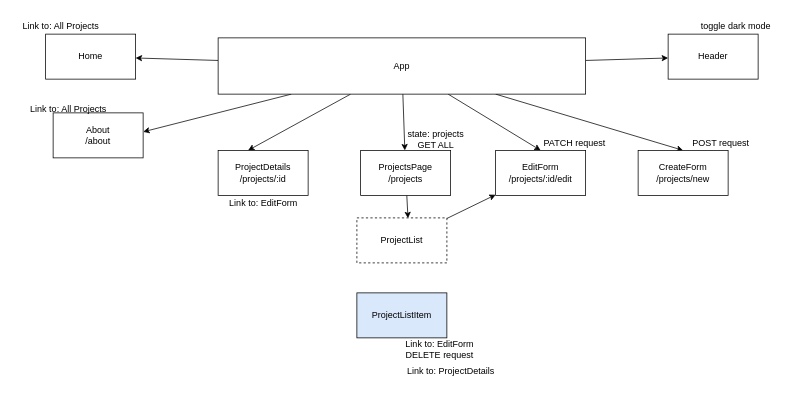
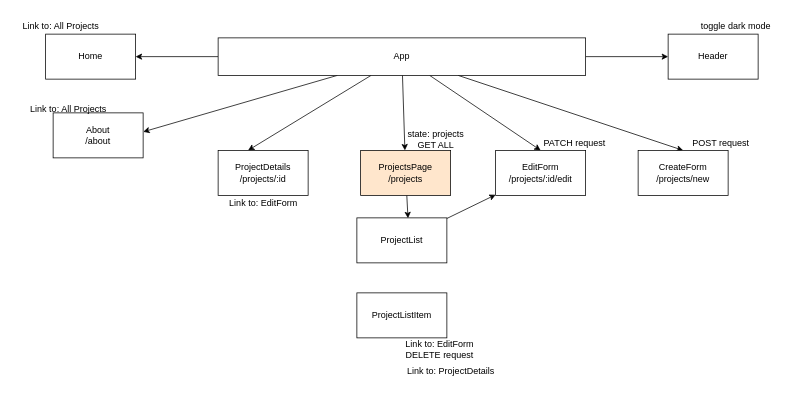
node "App": size 368x56 -> 368x38
node "ProjectsPage /projects": fillcolor #ffffff -> #ffe6cc
node "ProjectList": style dashed -> solid
node "ProjectListItem": fillcolor #dae8fc -> #ffffff
